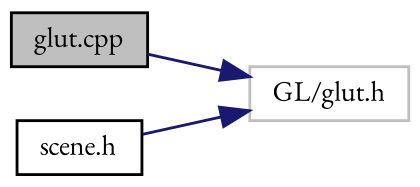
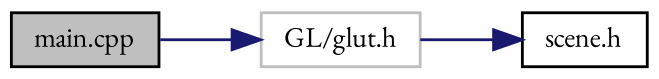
node "glut.cpp": label "glut.cpp" -> "main.cpp"
edge "scene.h" -> "GL/glut.h": reversed
